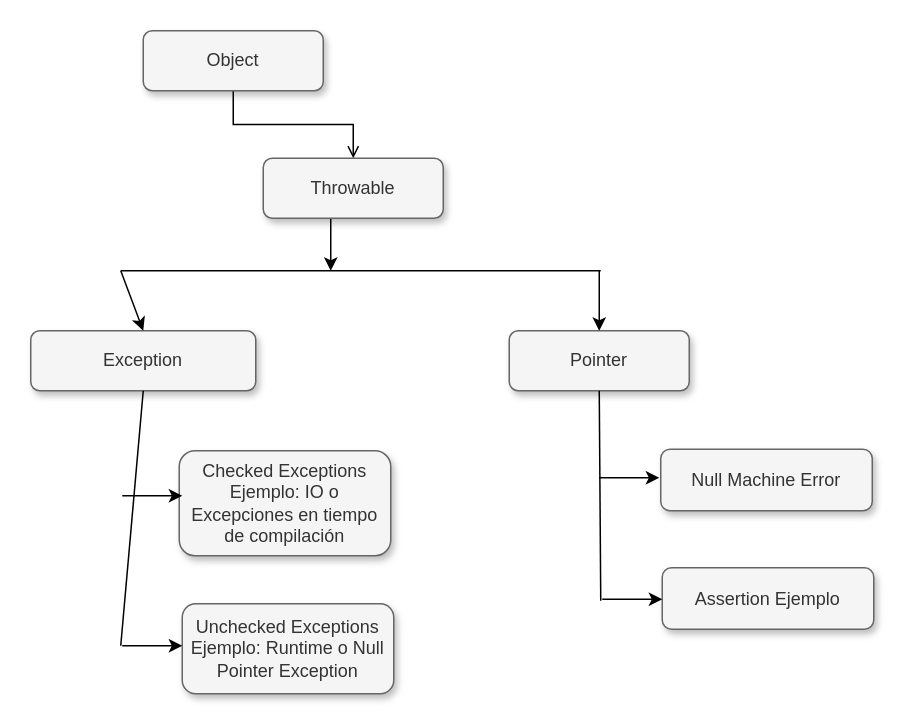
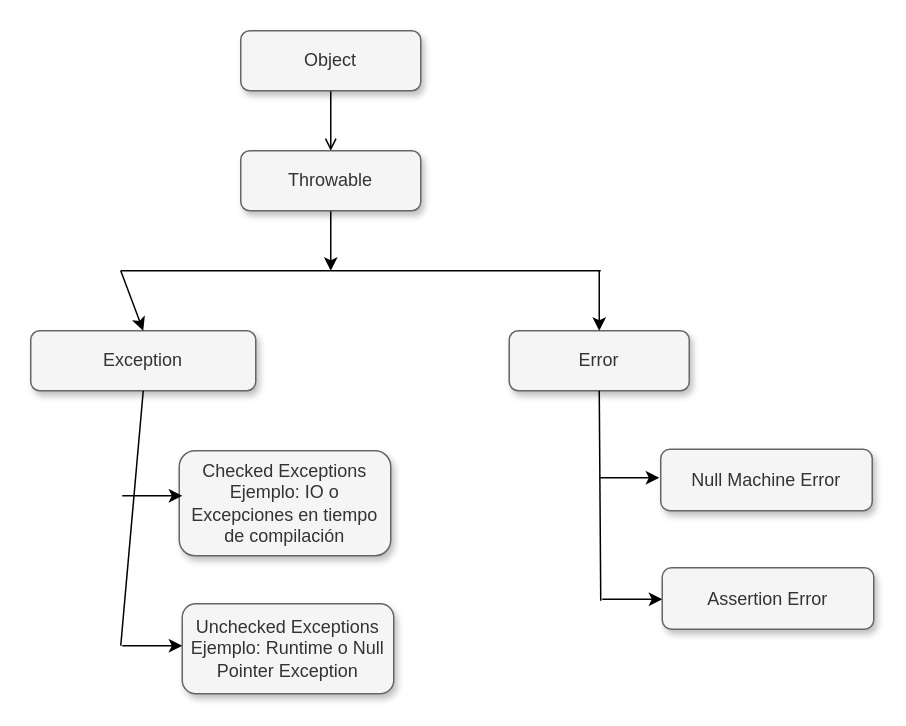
node "Object": moved (233, 61) -> (331, 61)
node "Throwable": moved (353, 188) -> (331, 181)
node "Pointer": label "Pointer" -> "Error"
node "Assertion Ejemplo": label "Assertion Ejemplo" -> "Assertion Error"
